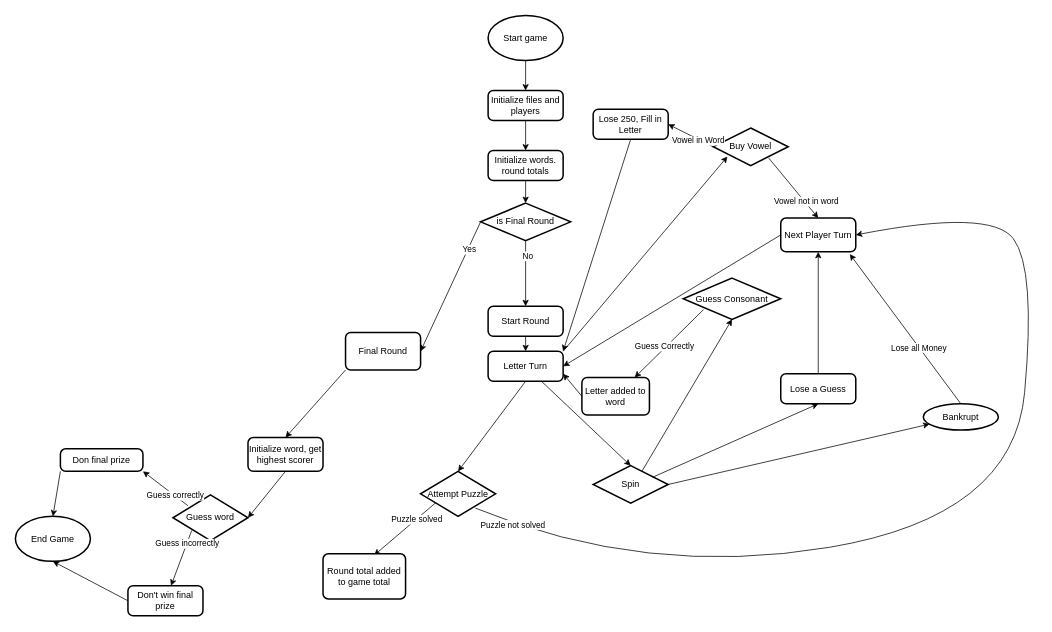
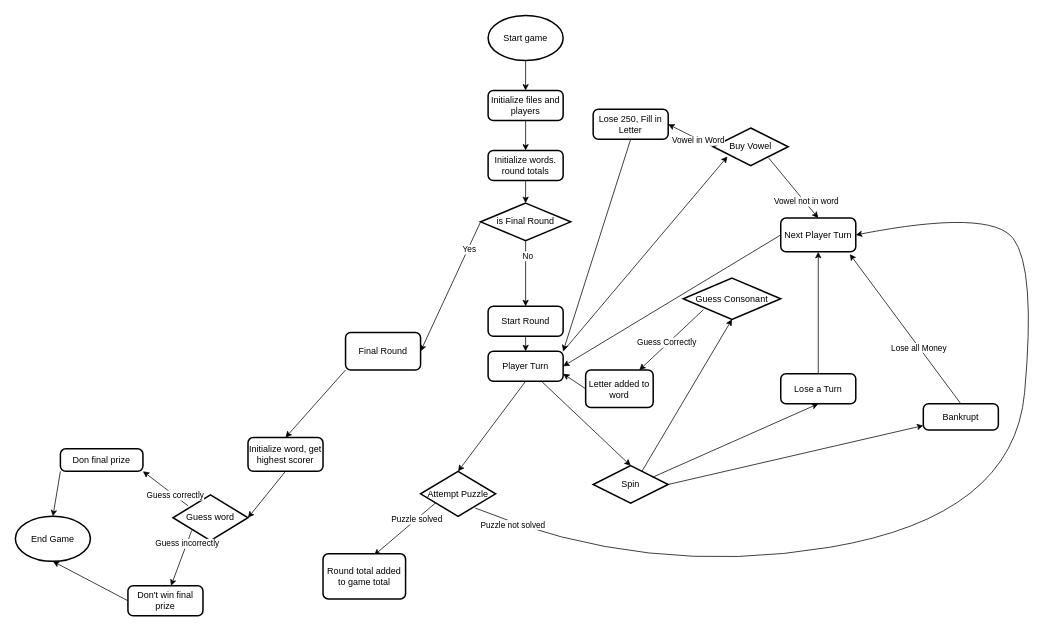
node "Letter Turn": label "Letter Turn" -> "Player Turn"
node "Lose a Guess": label "Lose a Guess" -> "Lose a Turn"
node "Letter added to word": moved (615, 396) -> (619, 389)
node "Bankrupt": shape ellipse -> rounded rectangle
